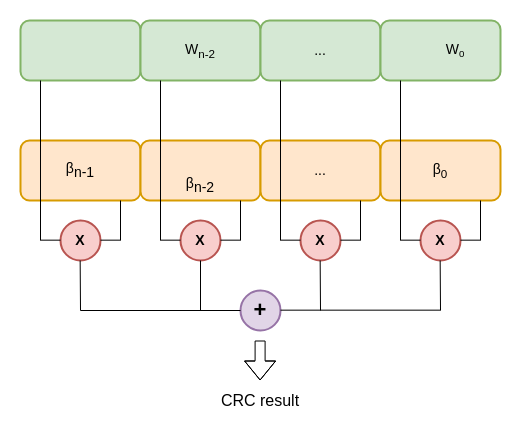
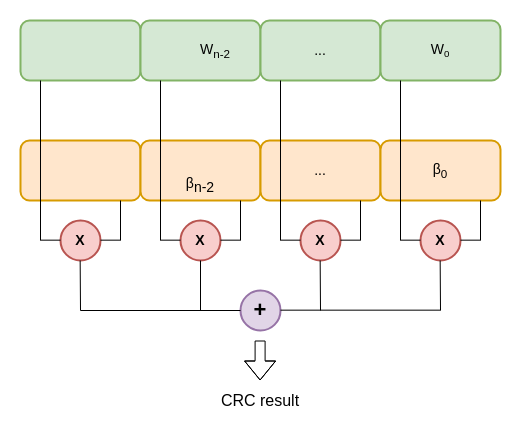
node "Wn-2": moved (201, 51) -> (216, 51)
node "W0": moved (456, 51) -> (441, 51)
node "βn-1": removed
